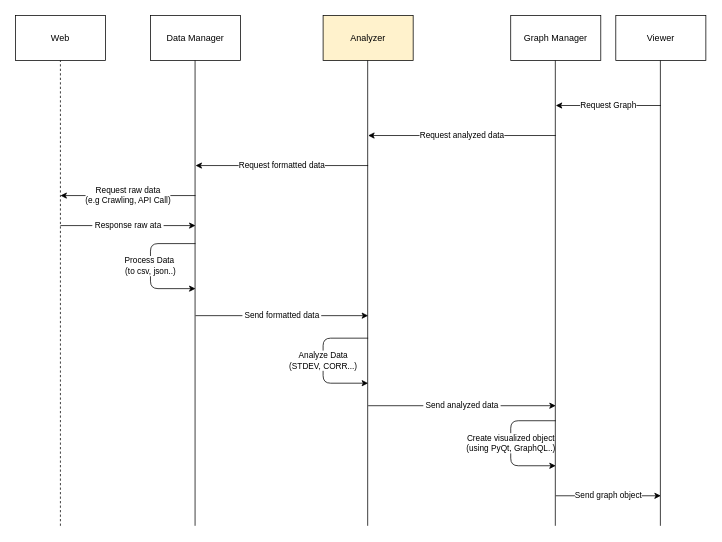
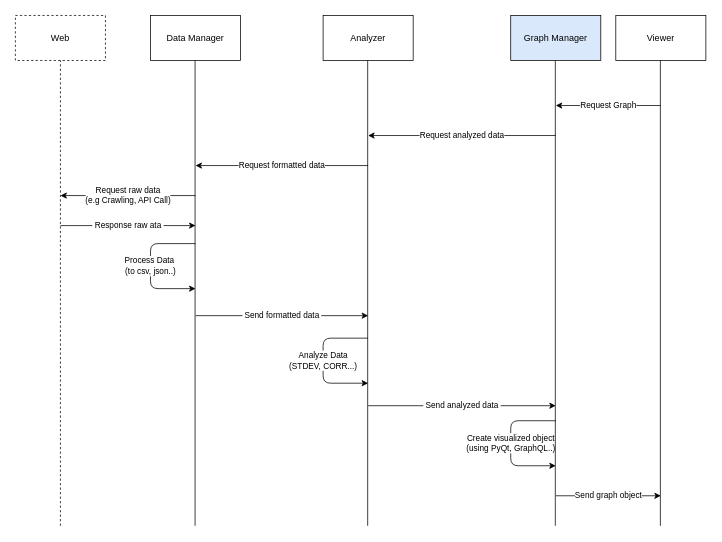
node "Web": style solid -> dashed
node "Analyzer": fillcolor #fff2cc -> #ffffff
node "Graph Manager": fillcolor #ffffff -> #dae8fc
